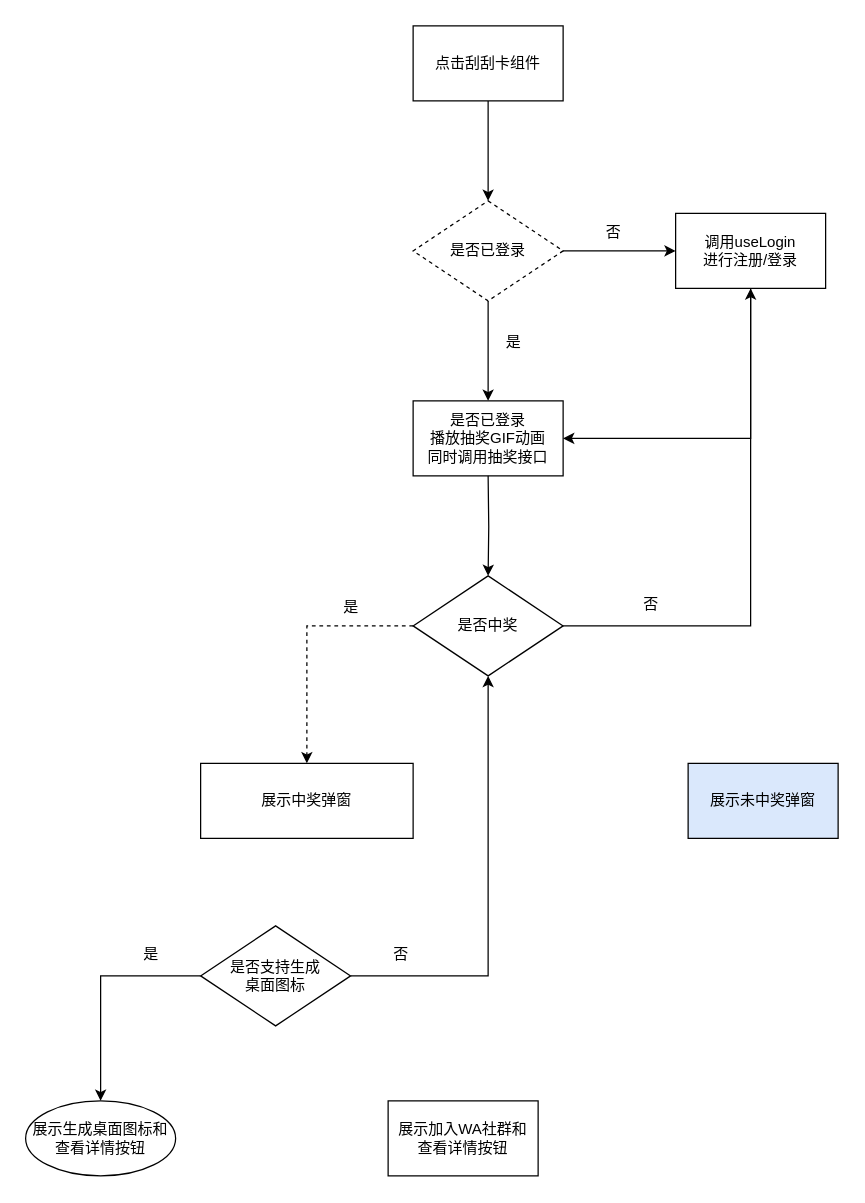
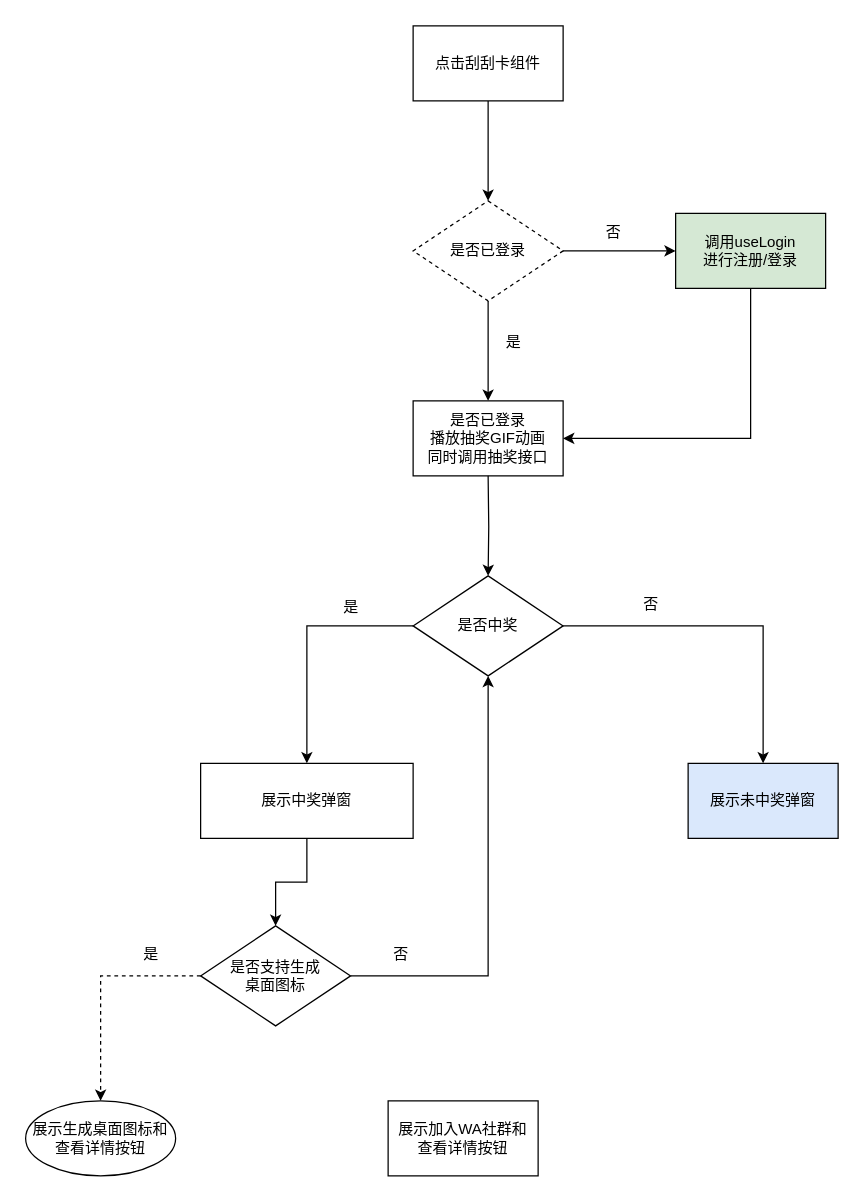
node "调用useLogin 进行注册/登录": fillcolor #ffffff -> #d5e8d4
edge "是否中奖" -> "调用useLogin 进行注册/登录": now "是否中奖" -> "展示未中奖弹窗"
edge "是否中奖" -> "展示中奖弹窗": style dashed -> solid
edge "展示中奖弹窗" -> "是否支持生成 桌面图标": added
edge "是否支持生成 桌面图标" -> "展示生成桌面图标和查看详情按钮": style solid -> dashed
